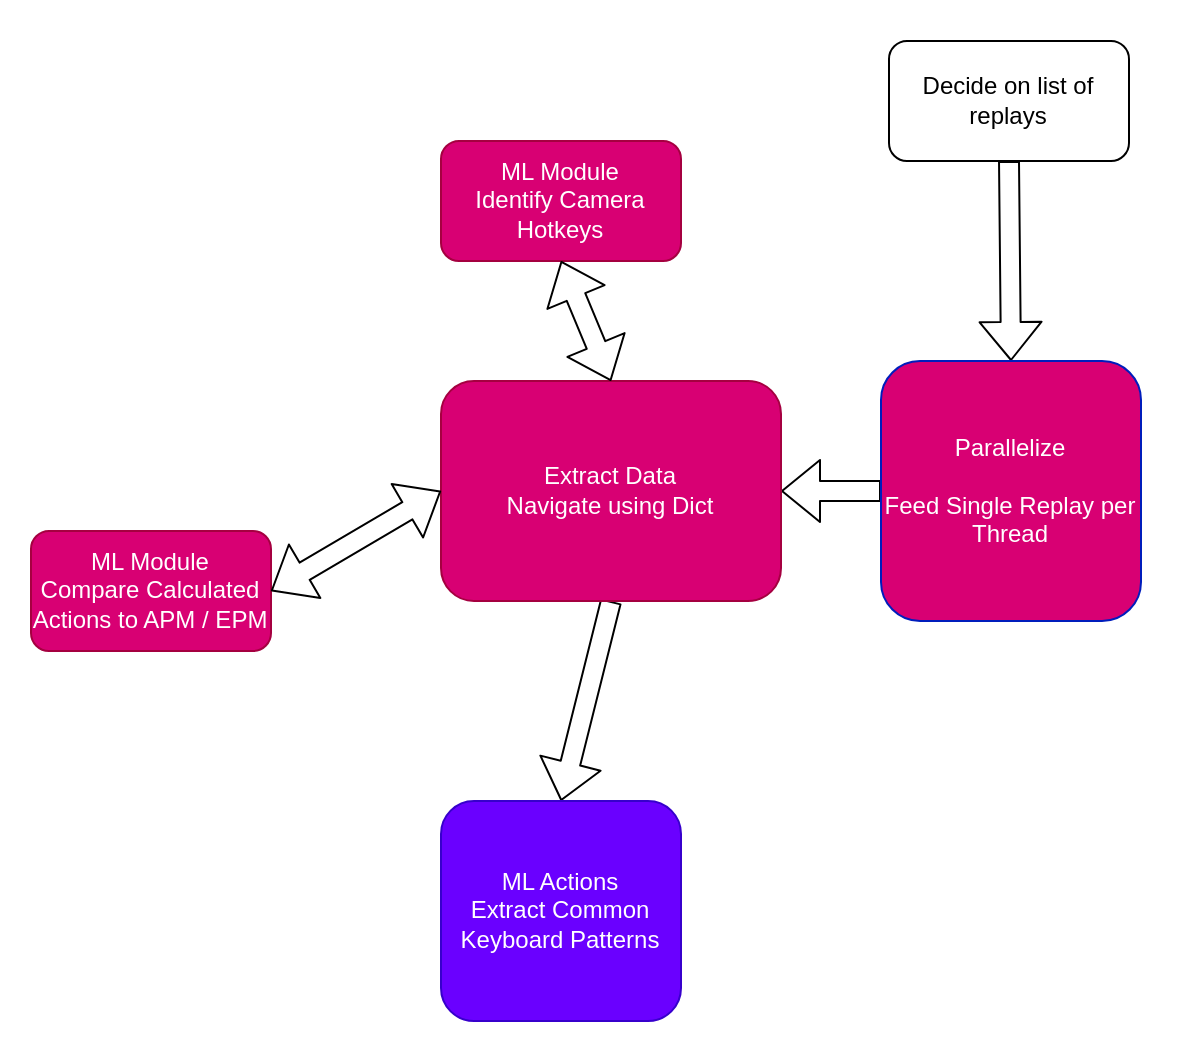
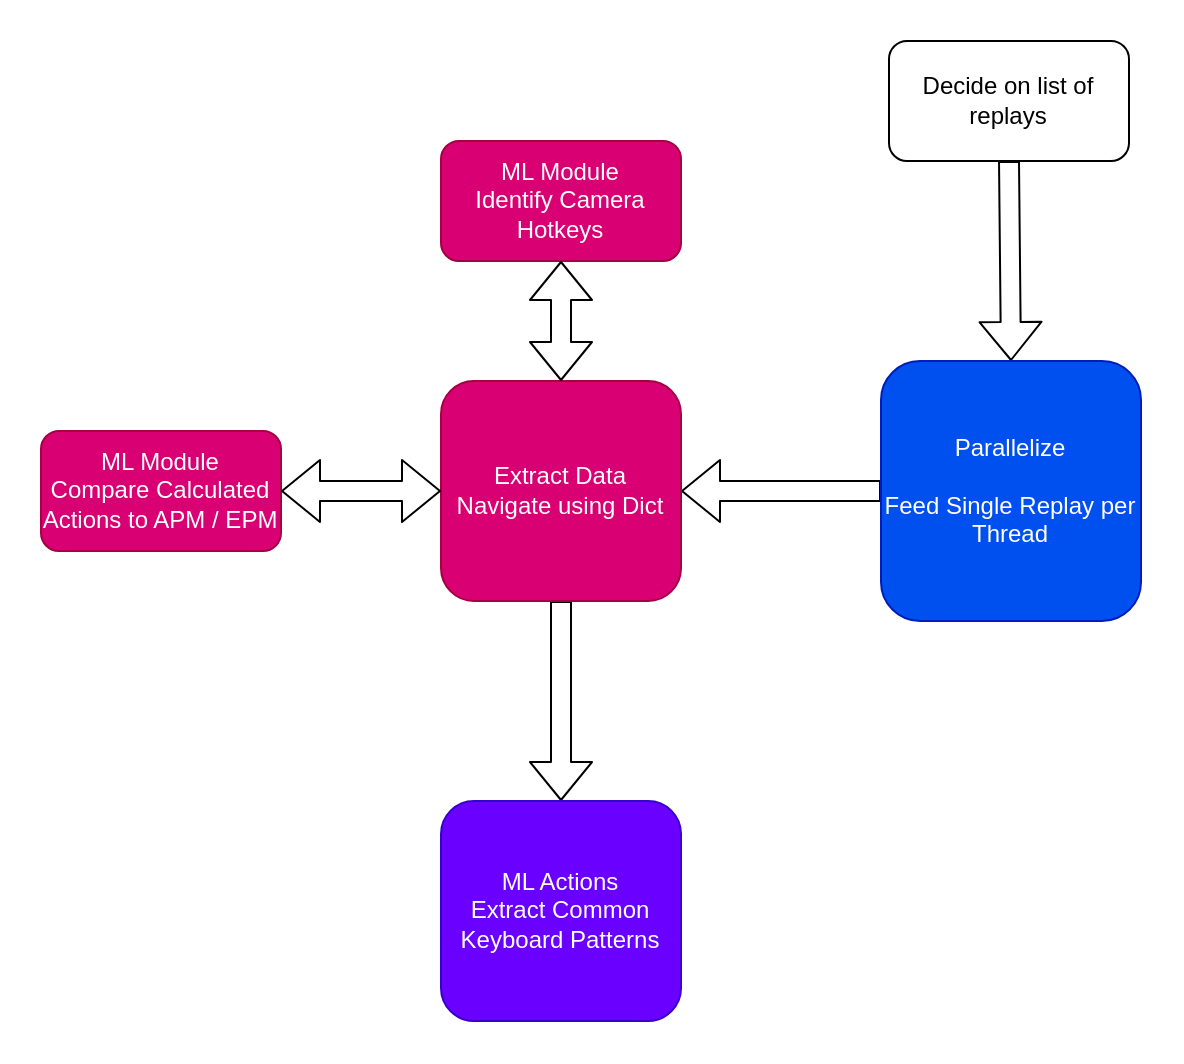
node "Extract Data Navigate using Dict": size 340x220 -> 240x220
node "Parallelize Feed Single Replay per Thread": fillcolor #d80073 -> #0050ef
node "ML Module Compare Calculated Actions to APM / EPM": moved (151, 591) -> (161, 491)
